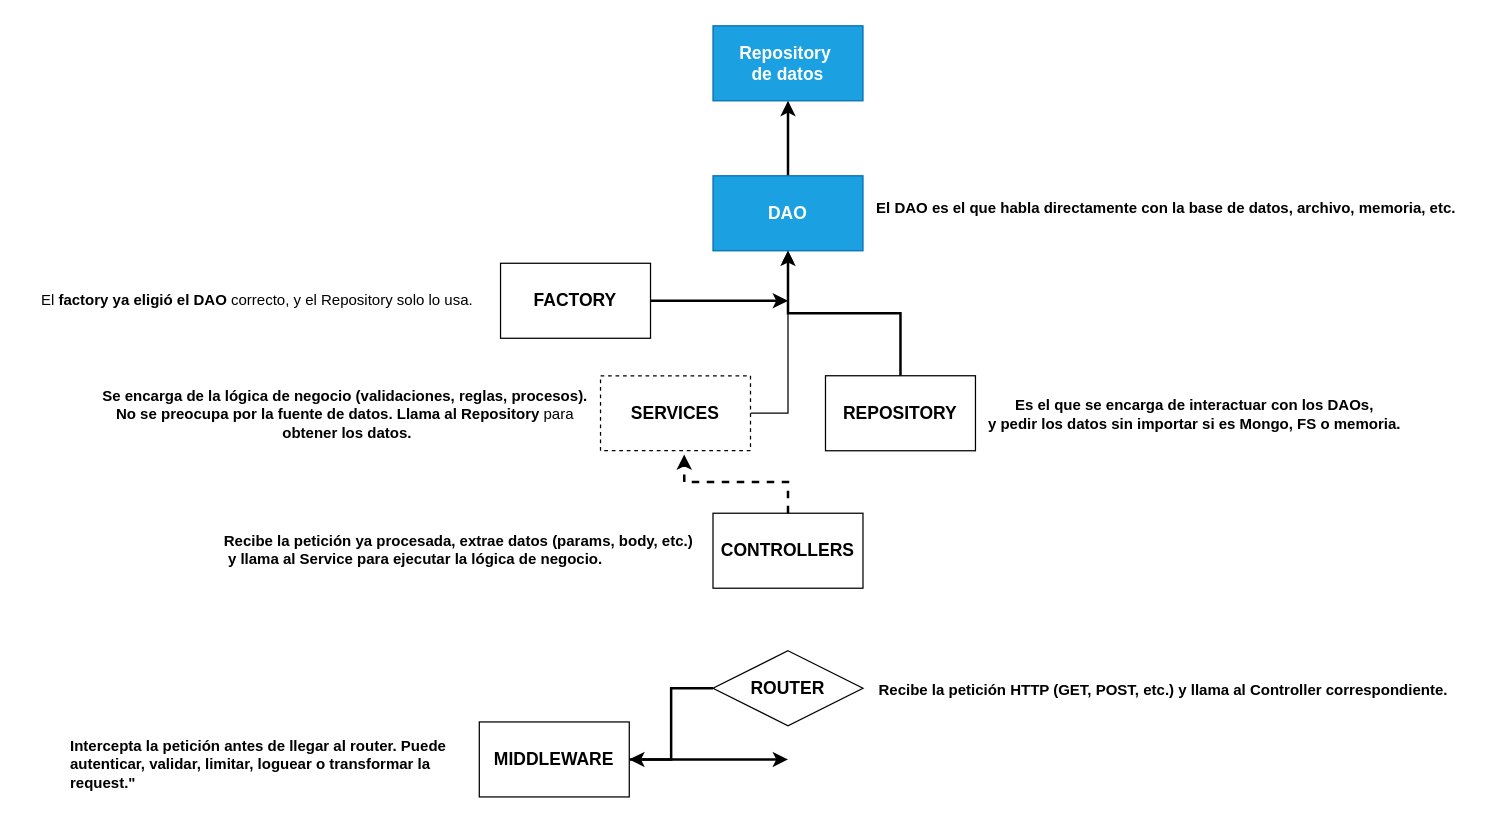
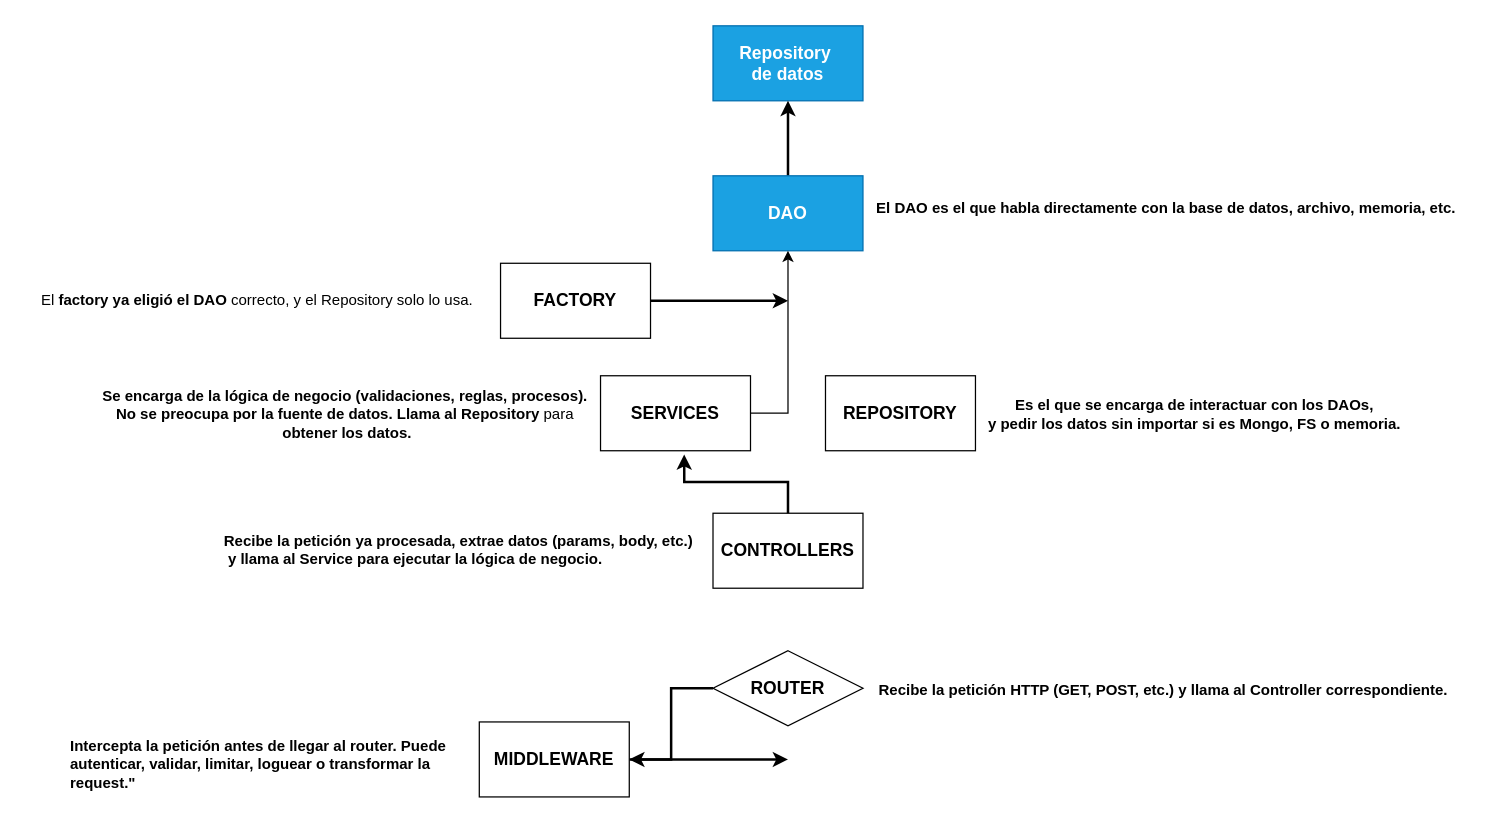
edge "REPOSITORY" -> "DAO": removed
node "SERVICES": style dashed -> solid
edge "CONTROLLERS" -> "SERVICES": style dashed -> solid
